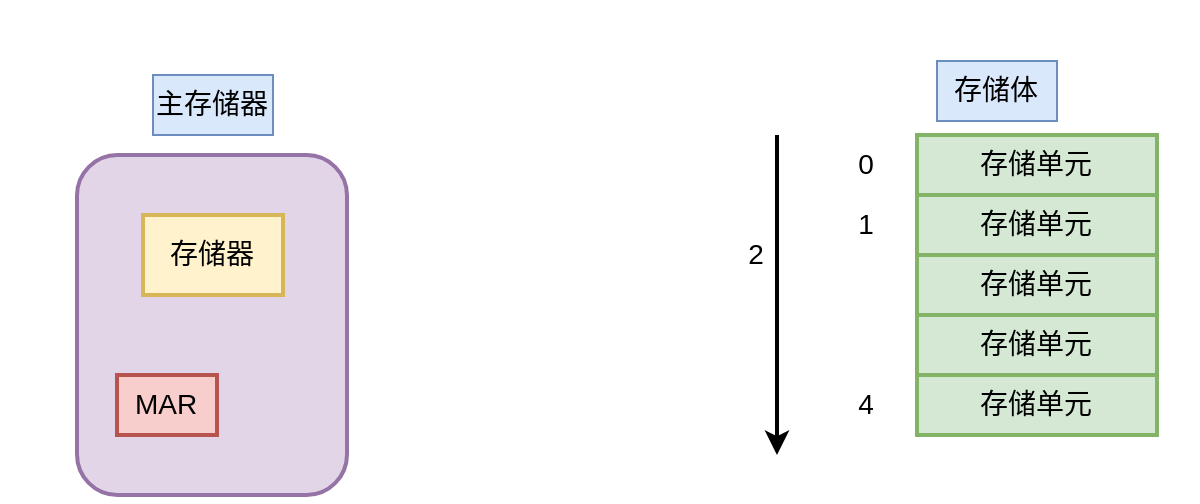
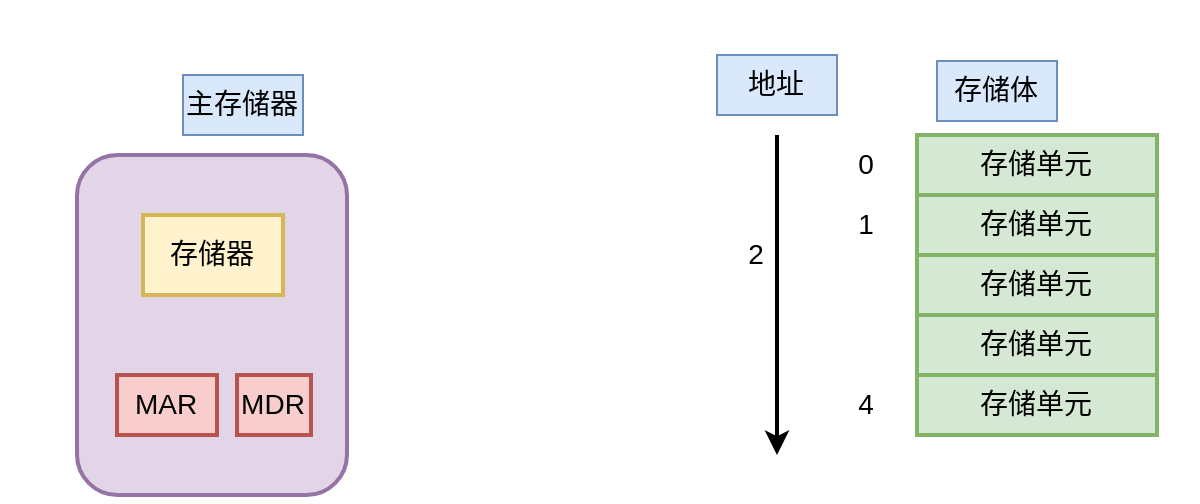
node "地址": added
node "主存储器": moved (213, 105) -> (243, 105)
node "MDR": added
